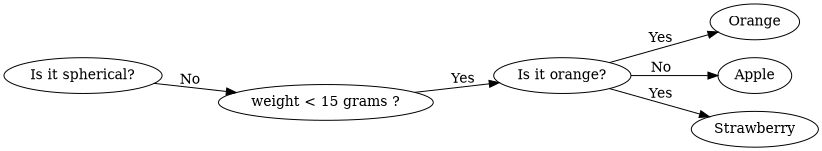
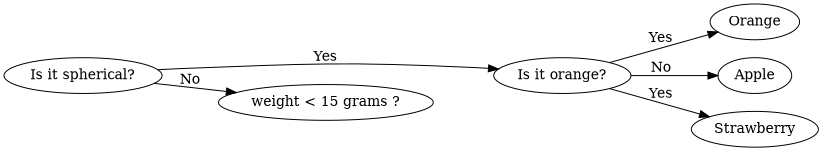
edge "weight < 15 grams ?" -> "Is it orange?": now "Is it spherical?" -> "Is it orange?"
